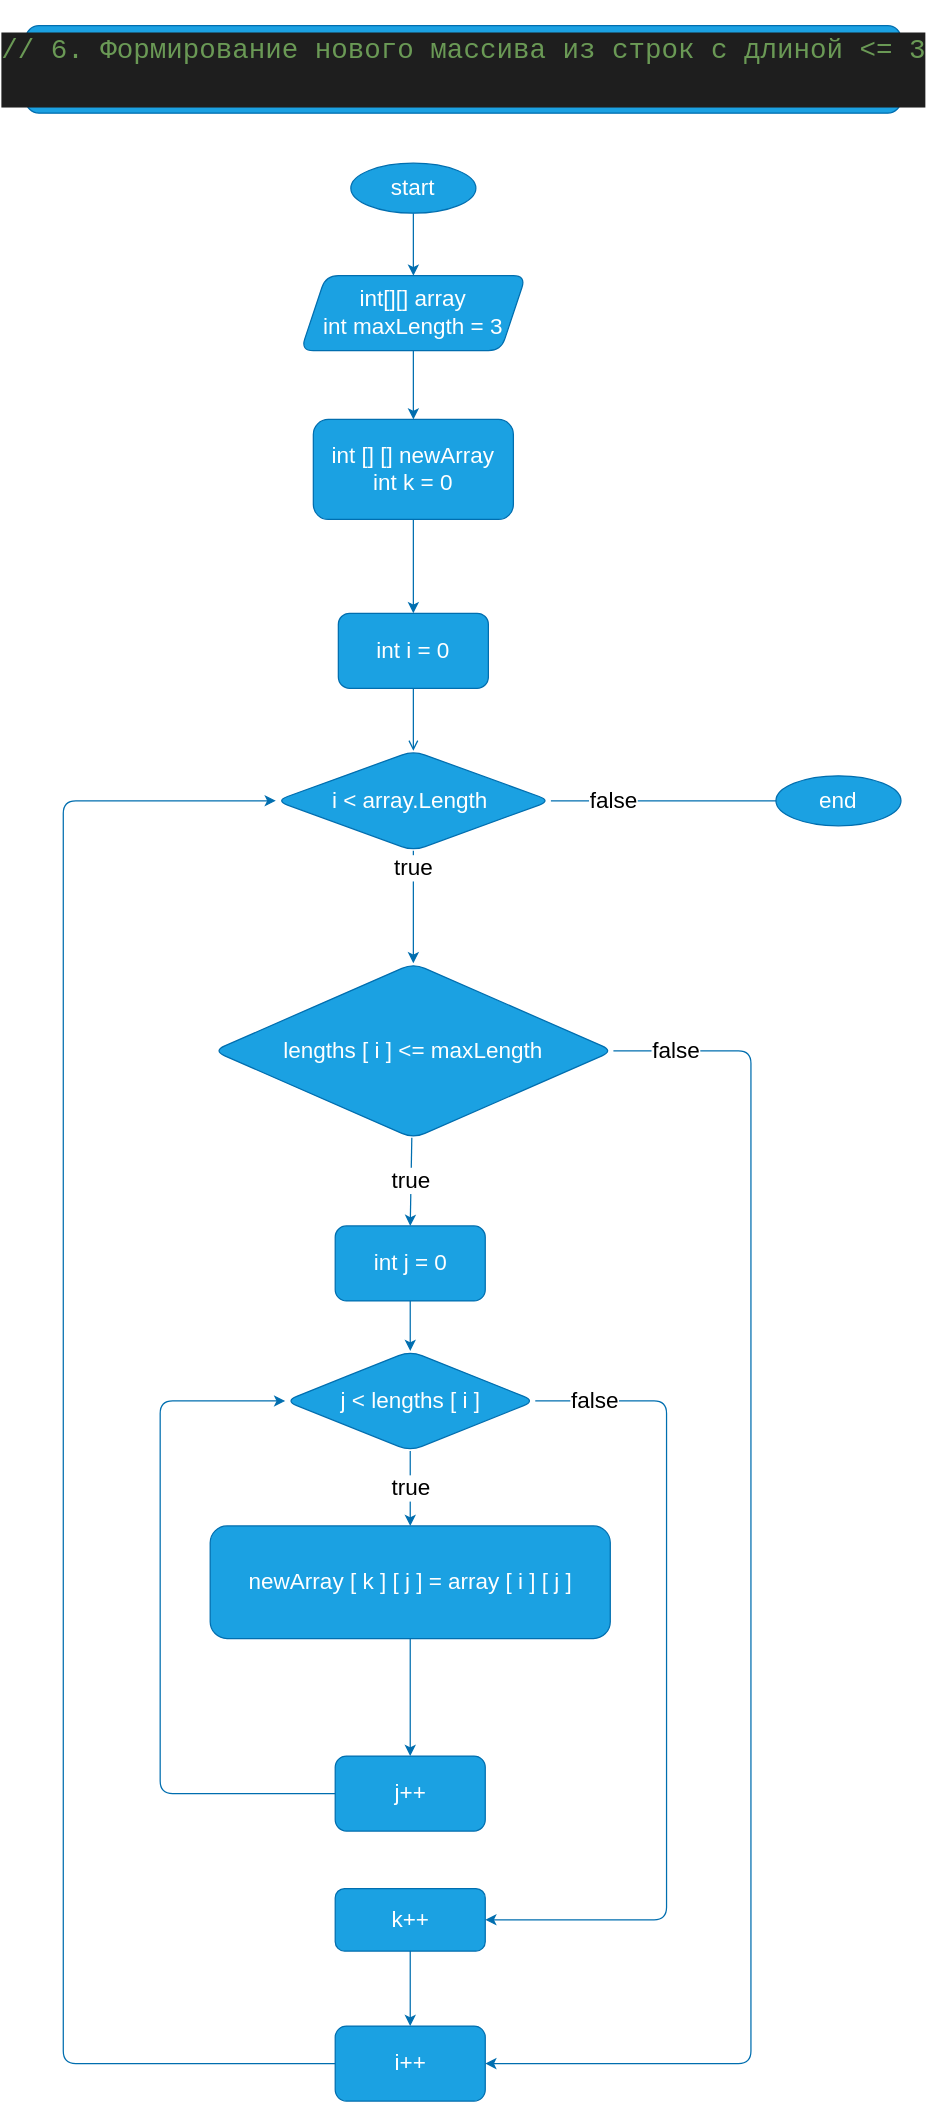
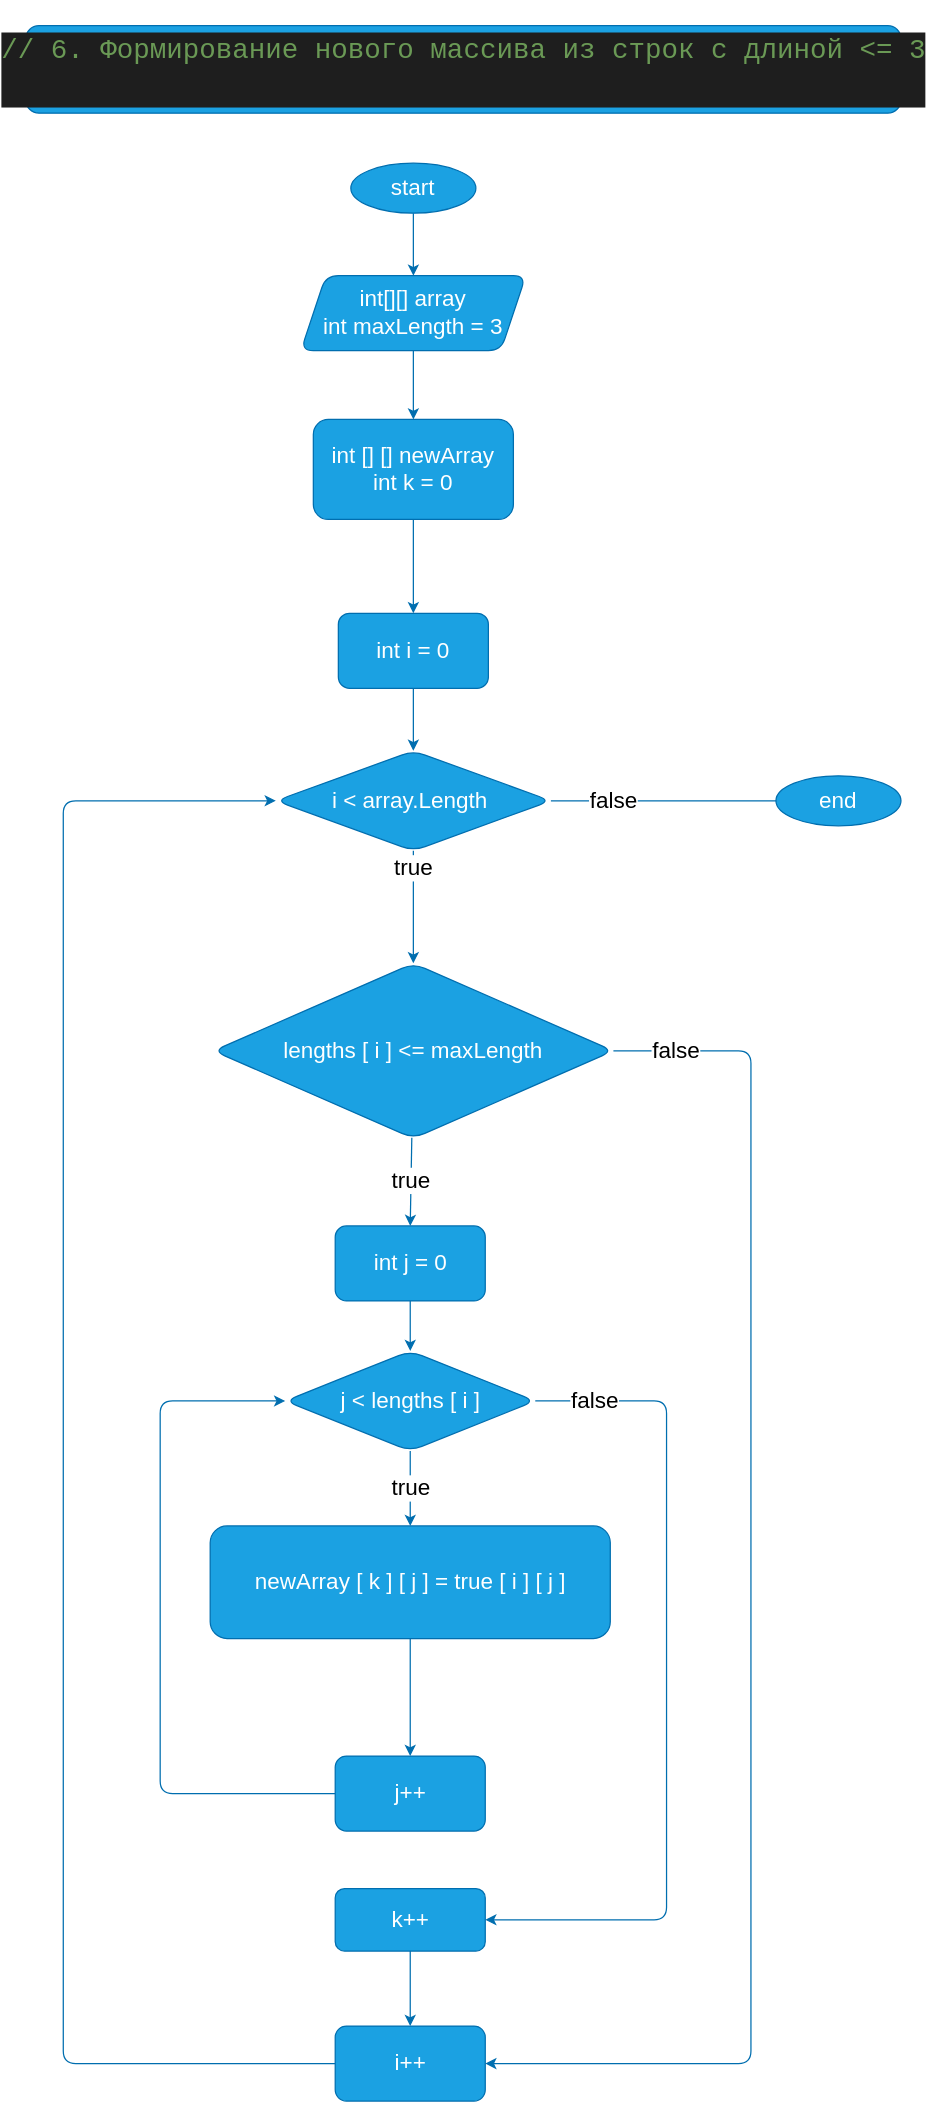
edge "int i = 0" -> "i < array.Length": arrowhead open -> classic
node "newArray [ k ] [ j ] = array [ i ] [ j ]": label "newArray [ k ] [ j ] = array [ i ] [ j ]" -> "newArray [ k ] [ j ] = true [ i ] [ j ]"
